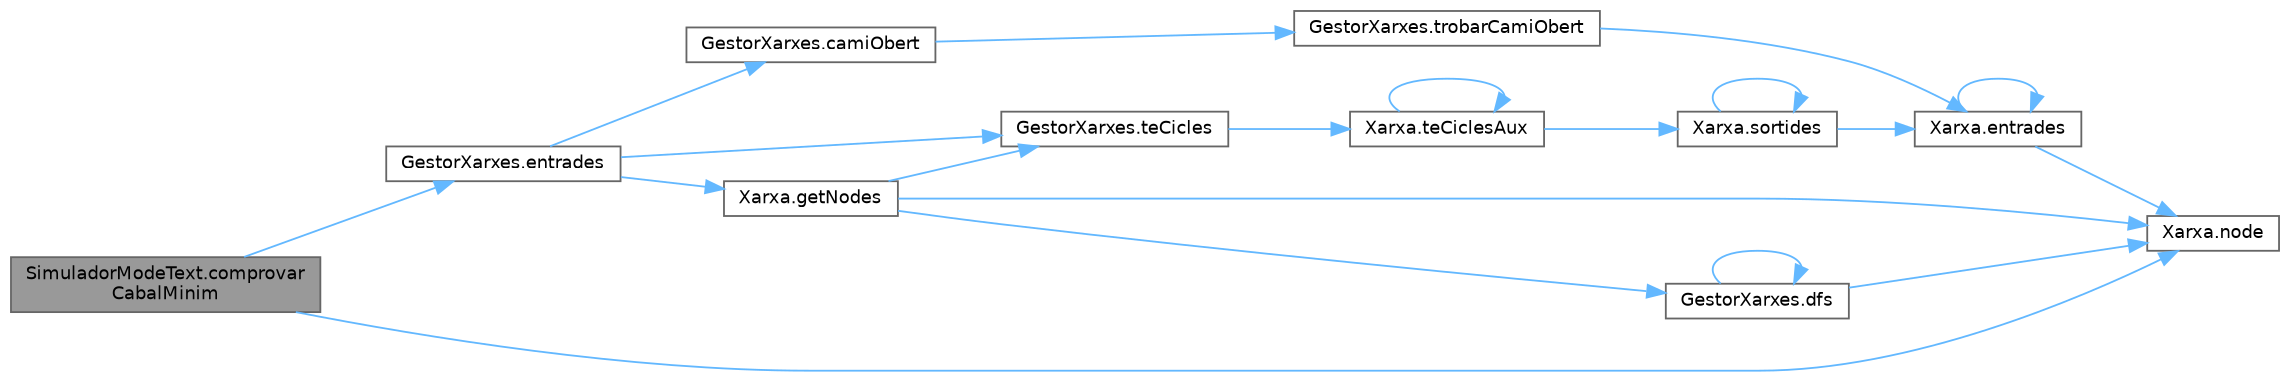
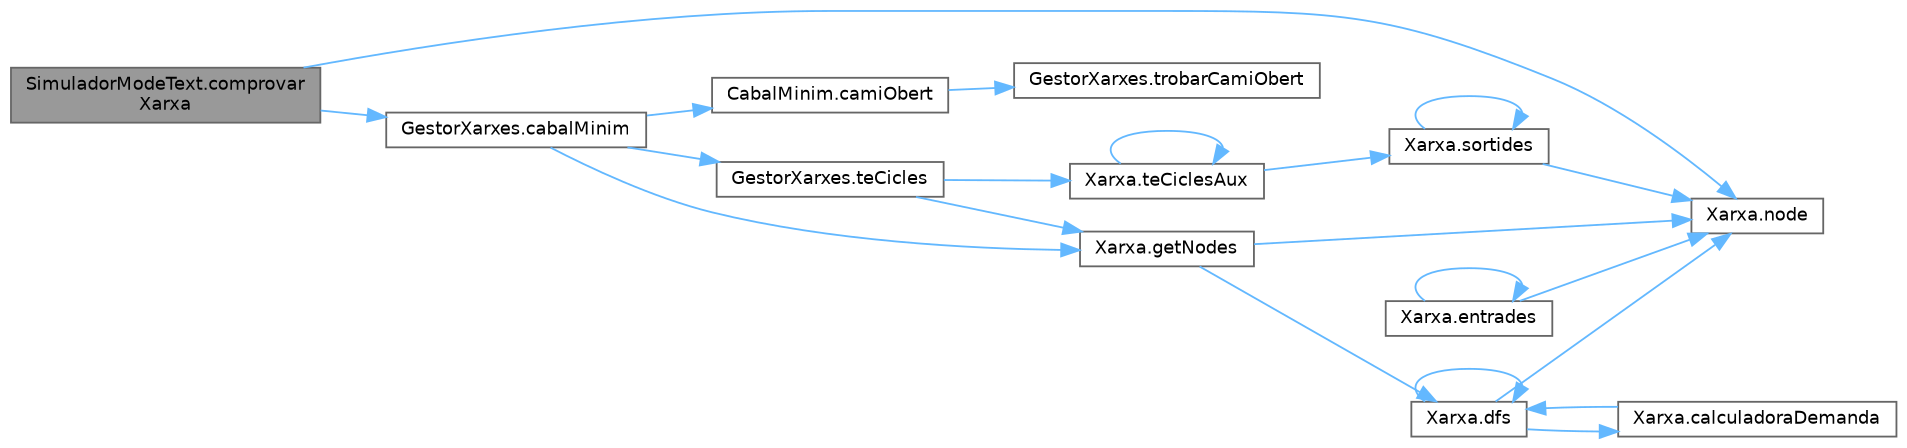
node "GestorXarxes.camiObert": label "GestorXarxes.camiObert" -> "CabalMinim.camiObert"
edge "GestorXarxes.trobarCamiObert" -> "Xarxa.entrades": removed
edge "Xarxa.sortides" -> "Xarxa.entrades": now "Xarxa.sortides" -> "Xarxa.node"
node "GestorXarxes.entrades": label "GestorXarxes.entrades" -> "GestorXarxes.cabalMinim"
edge "Xarxa.getNodes" -> "GestorXarxes.teCicles": reversed
node "SimuladorModeText.comprovar CabalMinim": label "SimuladorModeText.comprovar CabalMinim" -> "SimuladorModeText.comprovar Xarxa"
node "GestorXarxes.dfs": label "GestorXarxes.dfs" -> "Xarxa.dfs"
node "Xarxa.calculadoraDemanda": added
